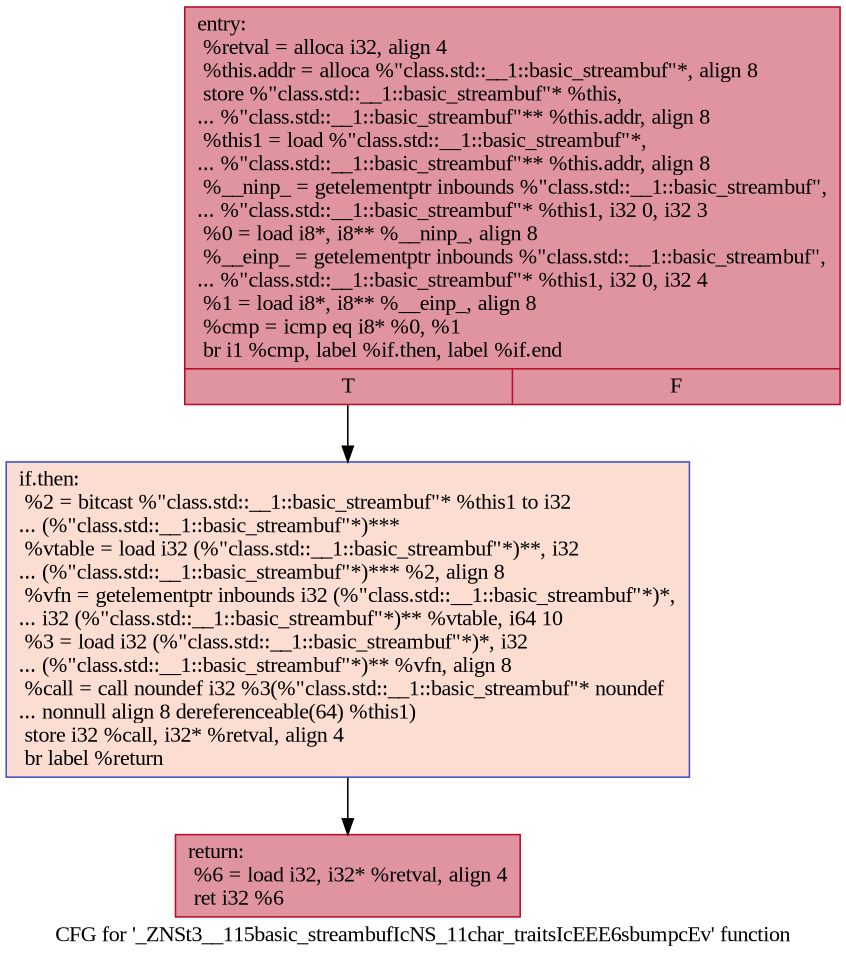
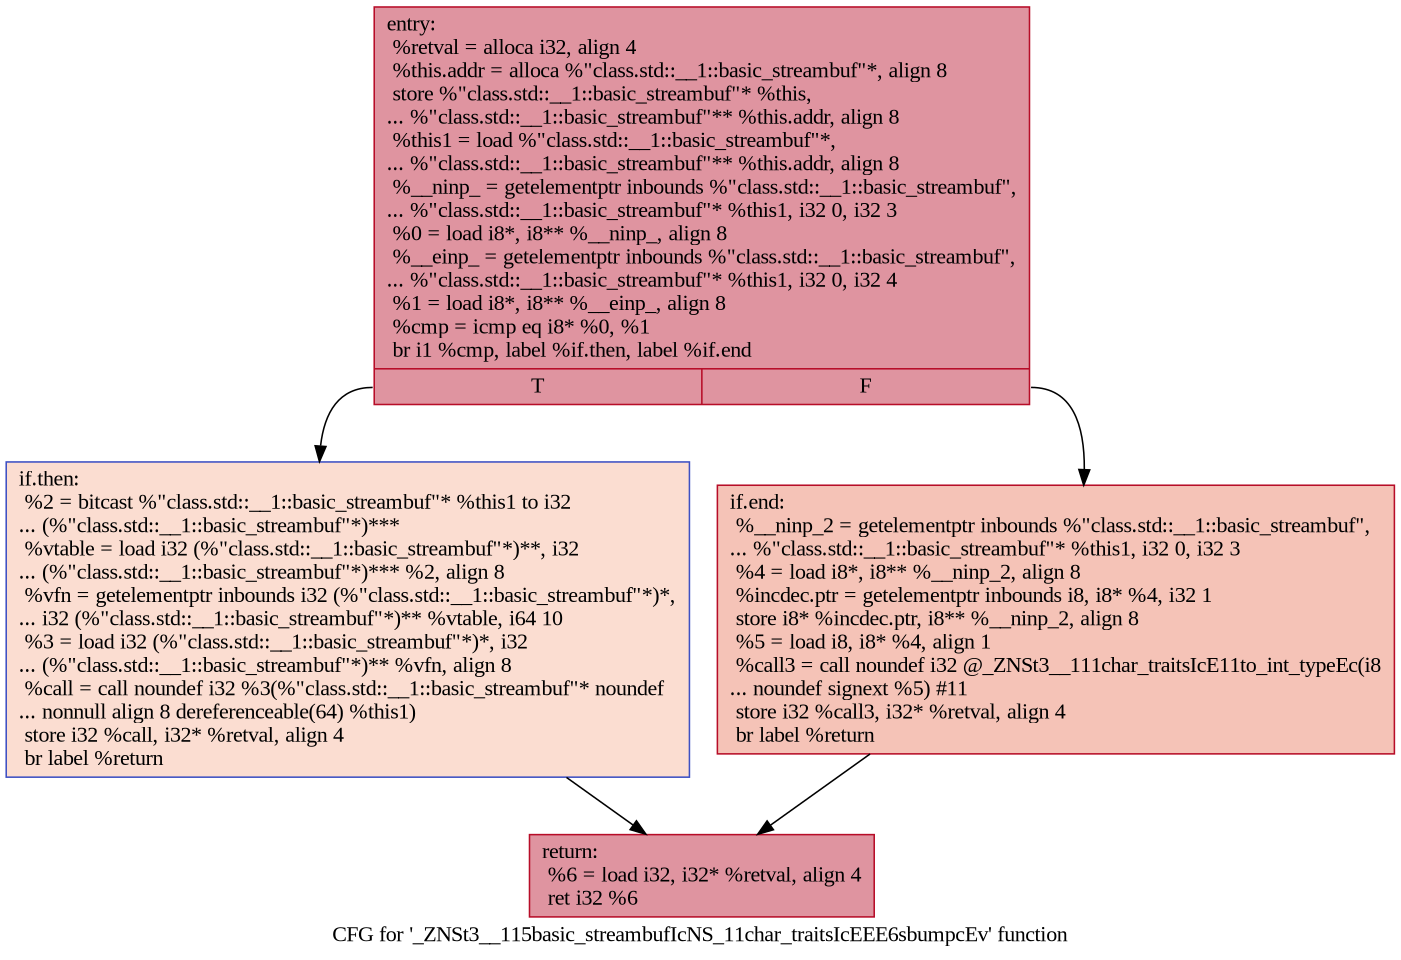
node "if.end:": added
